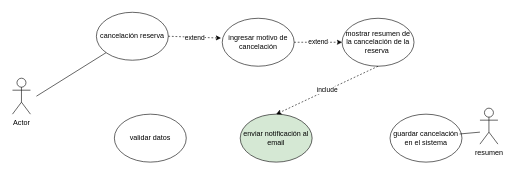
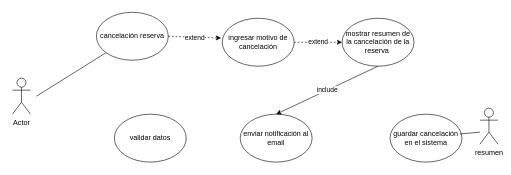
edge "mostrar resumen de la cancelación de la reserva" -> "enviar notificación al email": style dashed -> solid
node "enviar notificación al email": fillcolor #d5e8d4 -> #ffffff
